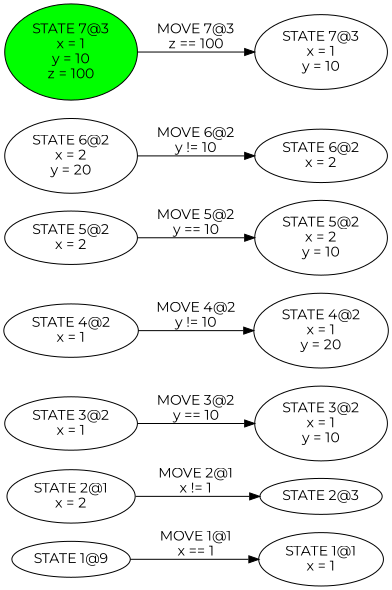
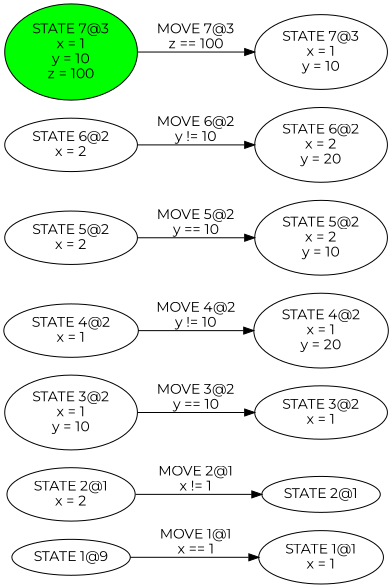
edge "STATE 6@2 x = 2 y = 20" -> "STATE 6@2 x = 2": reversed
edge "STATE 3@2 x = 1" -> "STATE 3@2 x = 1 y = 10": reversed
node "STATE 2@3": label "STATE 2@3" -> "STATE 2@1"
